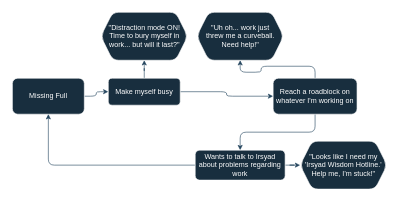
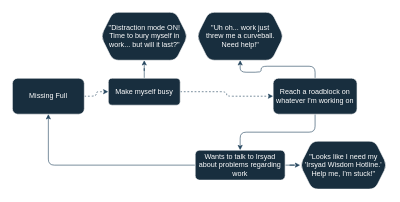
edge "Make myself busy" -> "Reach a roadblock on whatever I'm working on": style solid -> dashed
edge "Missing Full" -> "Make myself busy": style solid -> dashed
